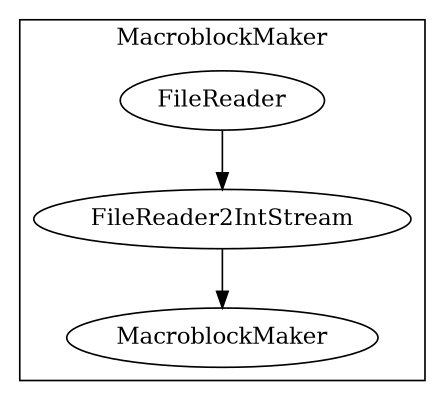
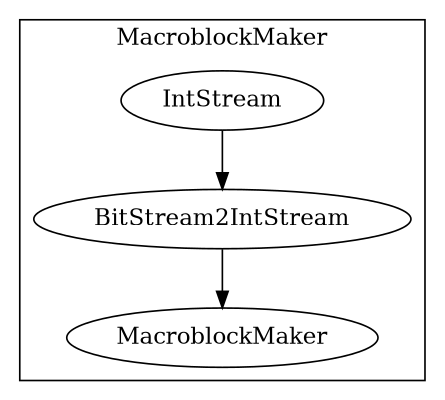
node "FileReader": label "FileReader" -> "IntStream"
node "FileReader2IntStream": label "FileReader2IntStream" -> "BitStream2IntStream"
